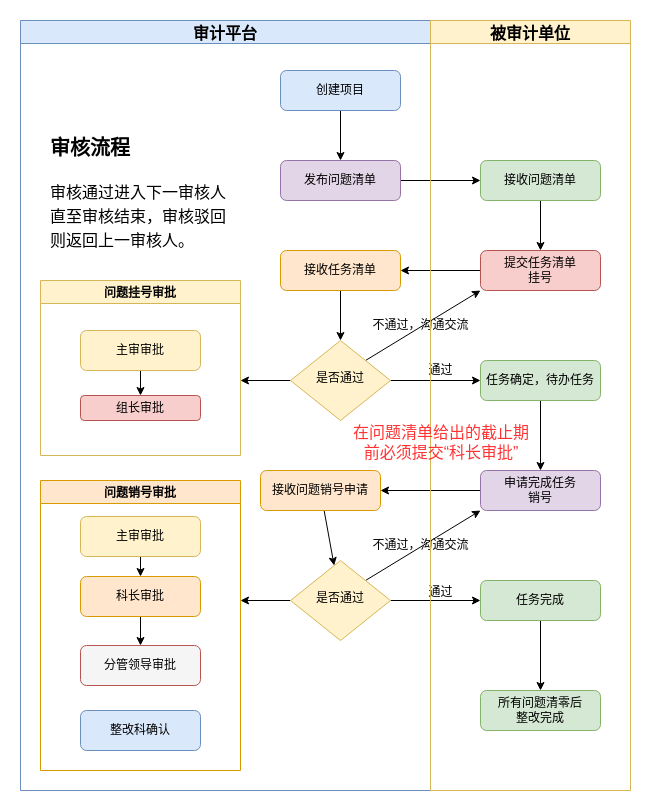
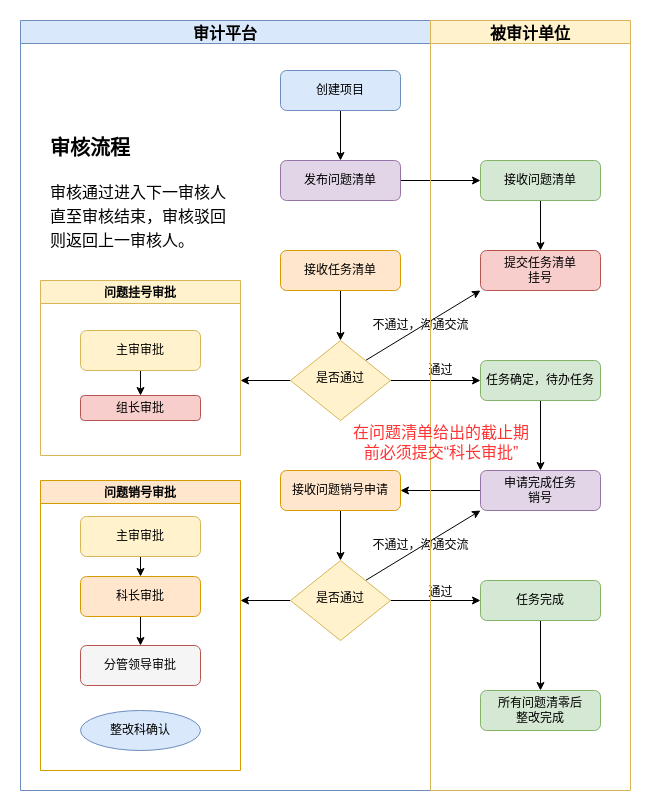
edge "提交任务清单 挂号" -> "接收任务清单": removed
node "接收问题销号申请": moved (321, 491) -> (341, 491)
node "整改科确认": shape rounded rectangle -> ellipse
